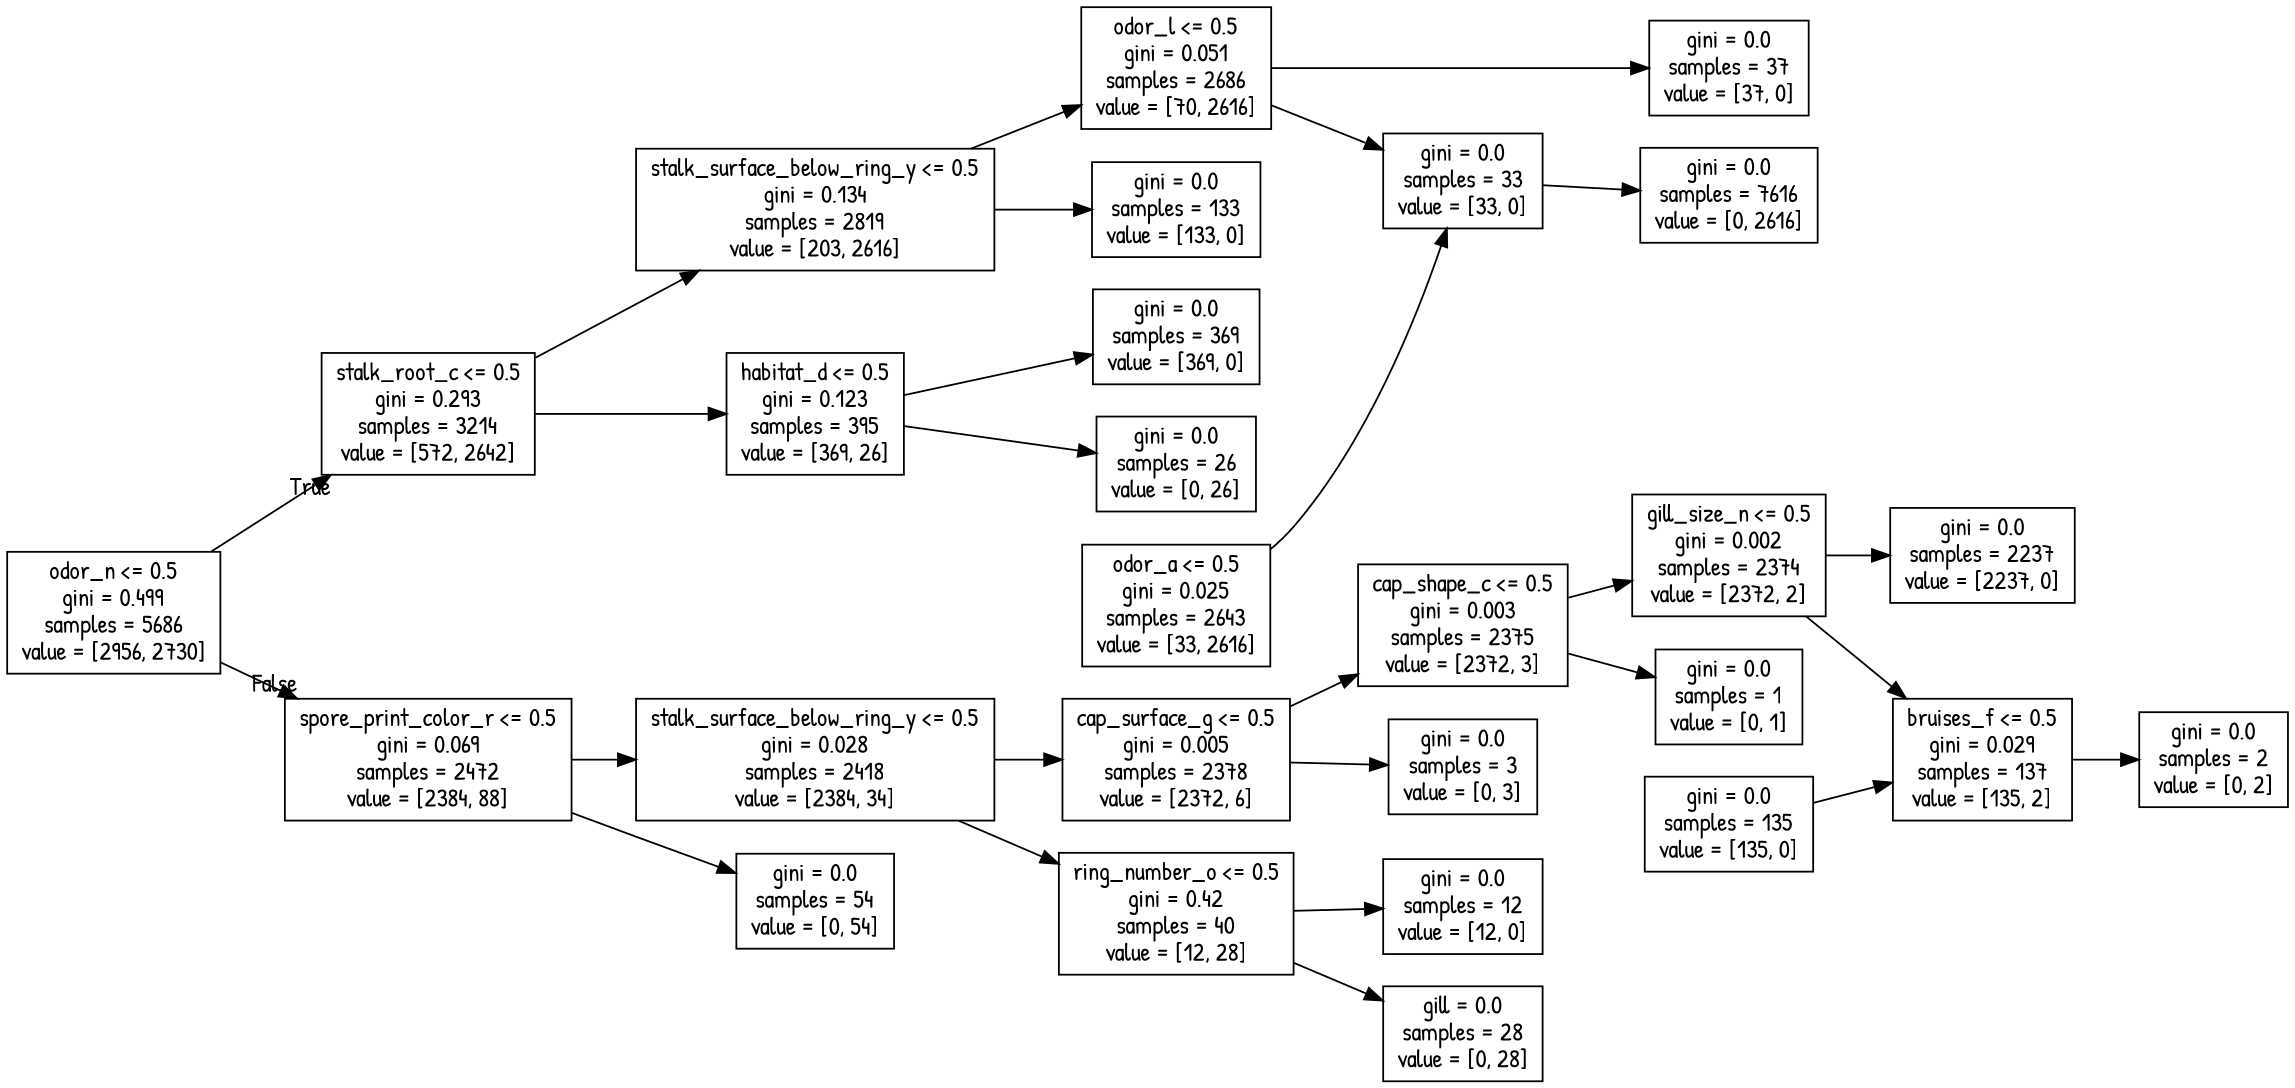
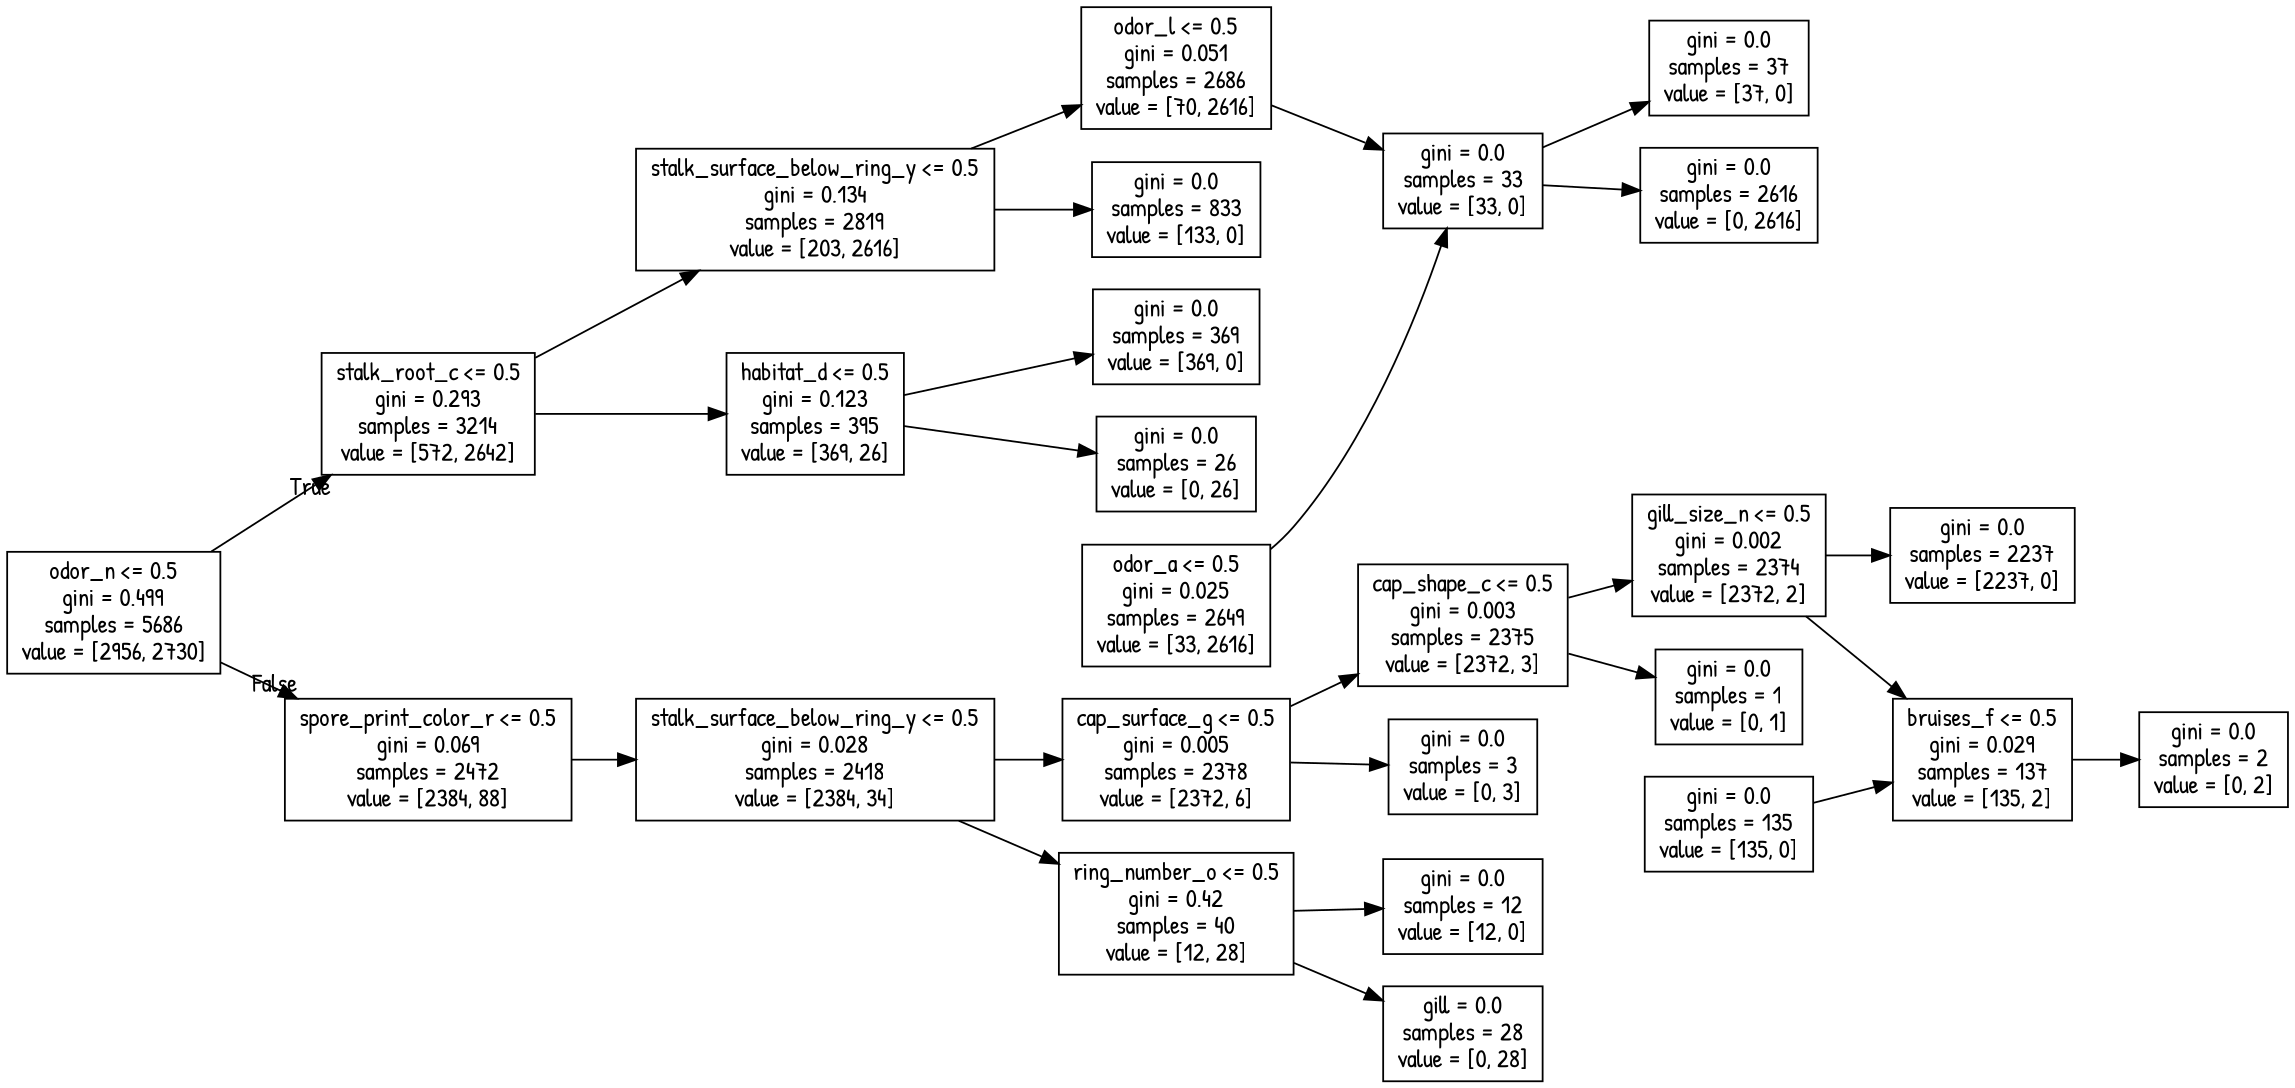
edge "odor_l <= 0.5 gini = 0.051 samples = 2686 value = [70, 2616]" -> "gini = 0.0 samples = 37 value = [37, 0]": now "gini = 0.0 samples = 33 value = [33, 0]" -> "gini = 0.0 samples = 37 value = [37, 0]"
node "gini = 0.0 samples = 7616 value = [0, 2616]": label "gini = 0.0 samples = 7616 value = [0, 2616]" -> "gini = 0.0 samples = 2616 value = [0, 2616]"
node "gini = 0.0 samples = 133 value = [133, 0]": label "gini = 0.0 samples = 133 value = [133, 0]" -> "gini = 0.0 samples = 833 value = [133, 0]"
node "odor_a <= 0.5 gini = 0.025 samples = 2643 value = [33, 2616]": label "odor_a <= 0.5 gini = 0.025 samples = 2643 value = [33, 2616]" -> "odor_a <= 0.5 gini = 0.025 samples = 2649 value = [33, 2616]"
node "gini = 0.0 samples = 54 value = [0, 54]": removed
